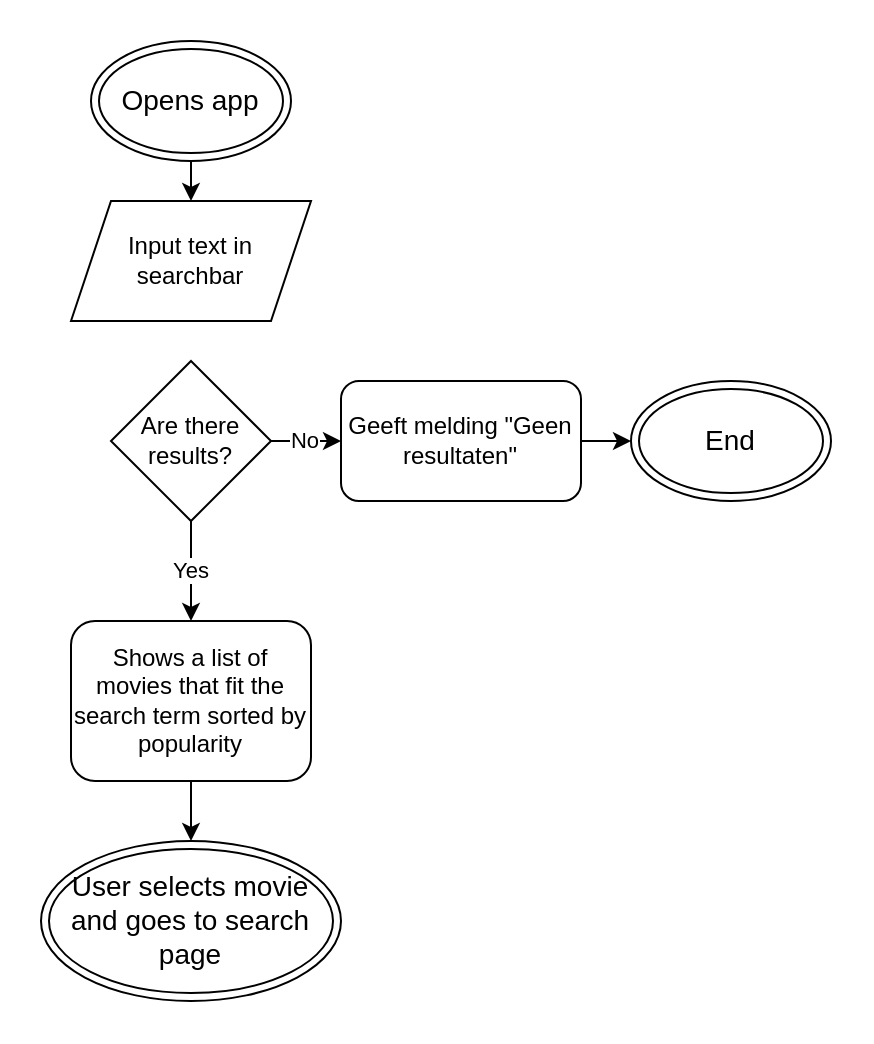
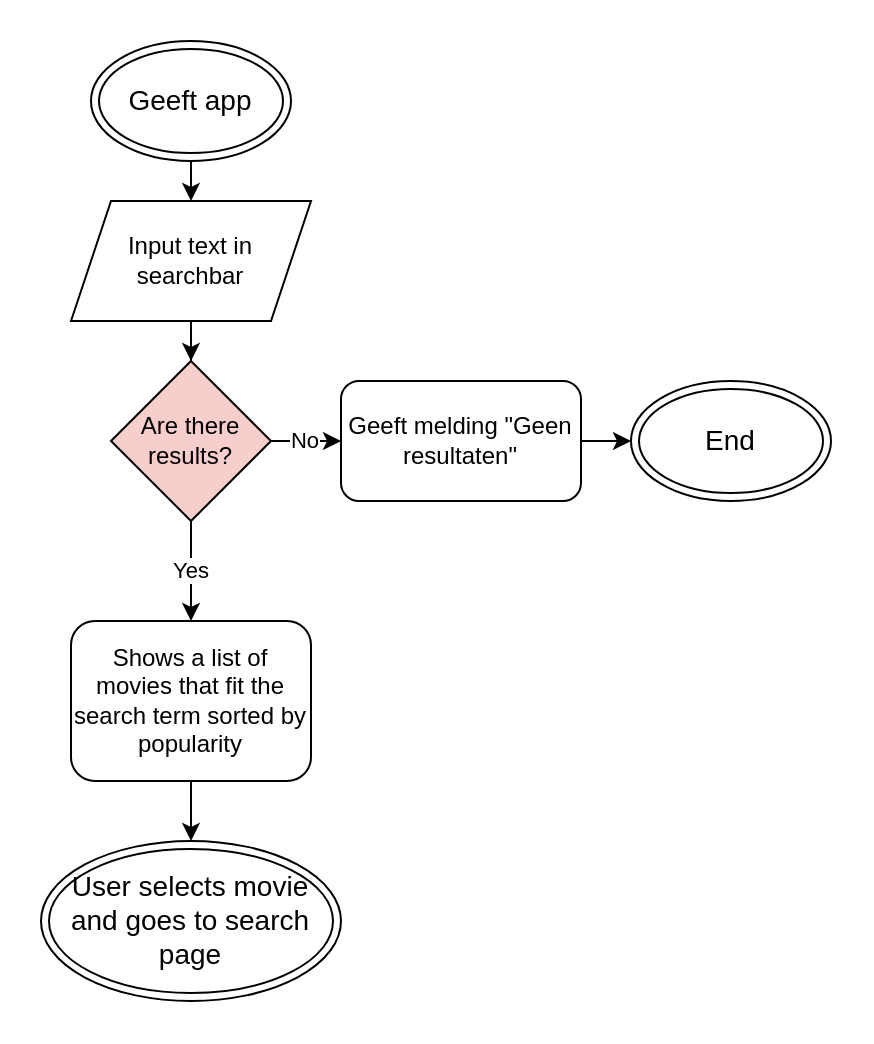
node "Opens app": label "Opens app" -> "Geeft app"
edge "Input text in searchbar" -> "Are there results?": added
node "Are there results?": fillcolor #ffffff -> #f8cecc
